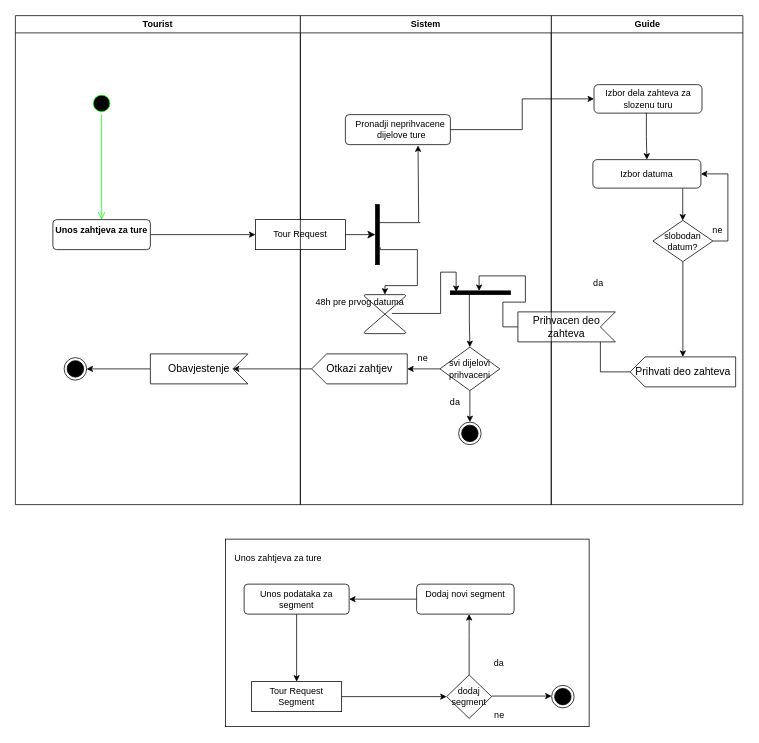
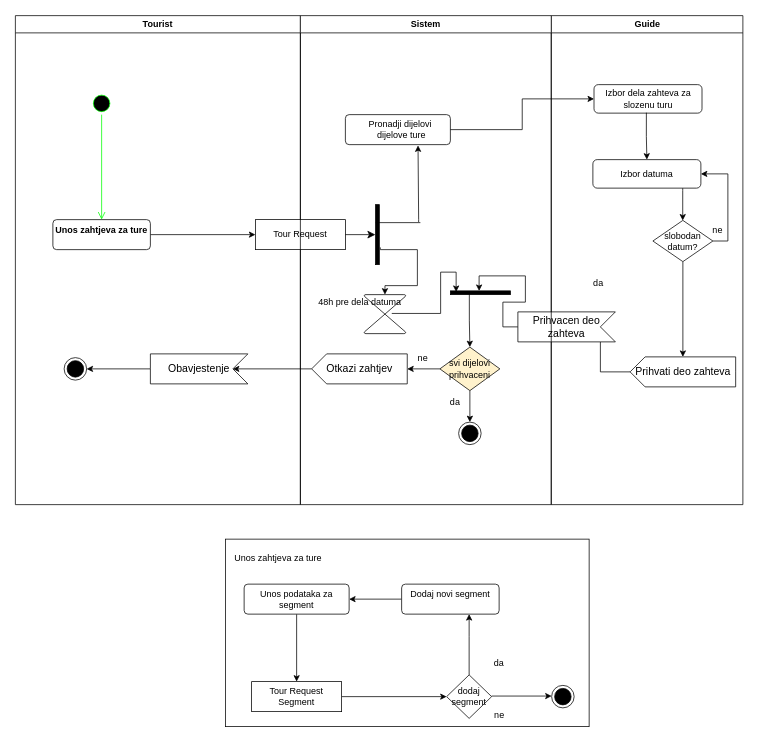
node "Pronadji neprihvacene dijelove ture": label "Pronadji neprihvacene dijelove ture" -> "Pronadji dijelovi dijelove ture"
node "48h pre prvog datuma": label "48h pre prvog datuma" -> "48h pre dela datuma"
node "svi dijelovi prihvaceni": fillcolor #ffffff -> #fff2cc
node "Dodaj novi segment": moved (465, 599) -> (450, 599)
